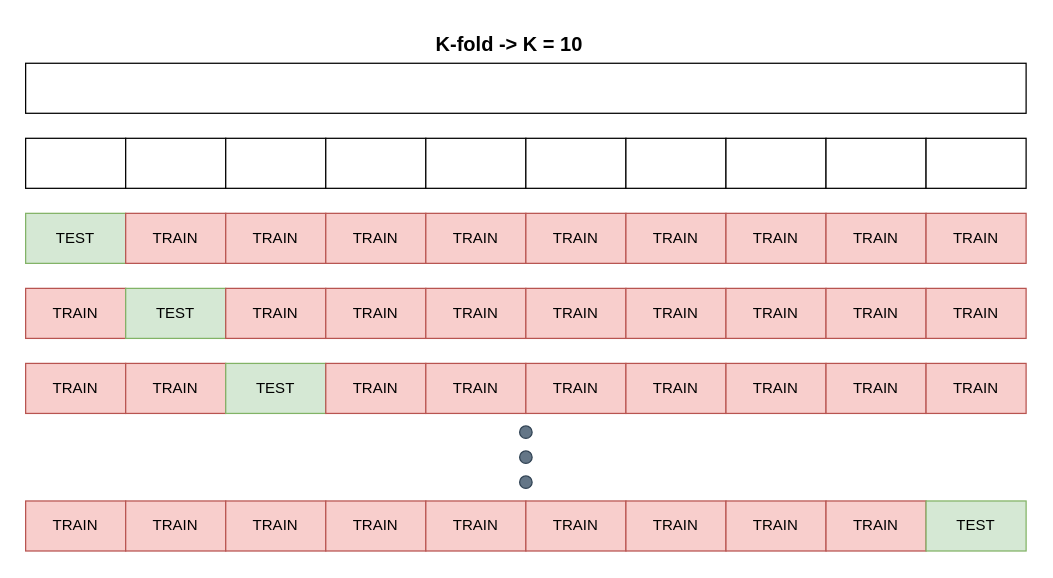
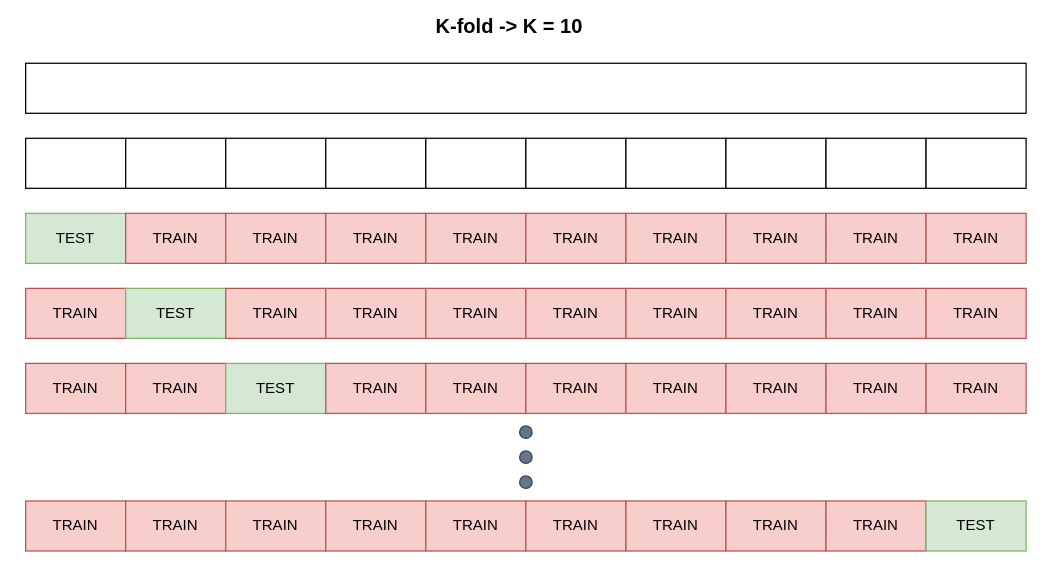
node "K-fold -> K = 10": moved (509, 44) -> (509, 26)
